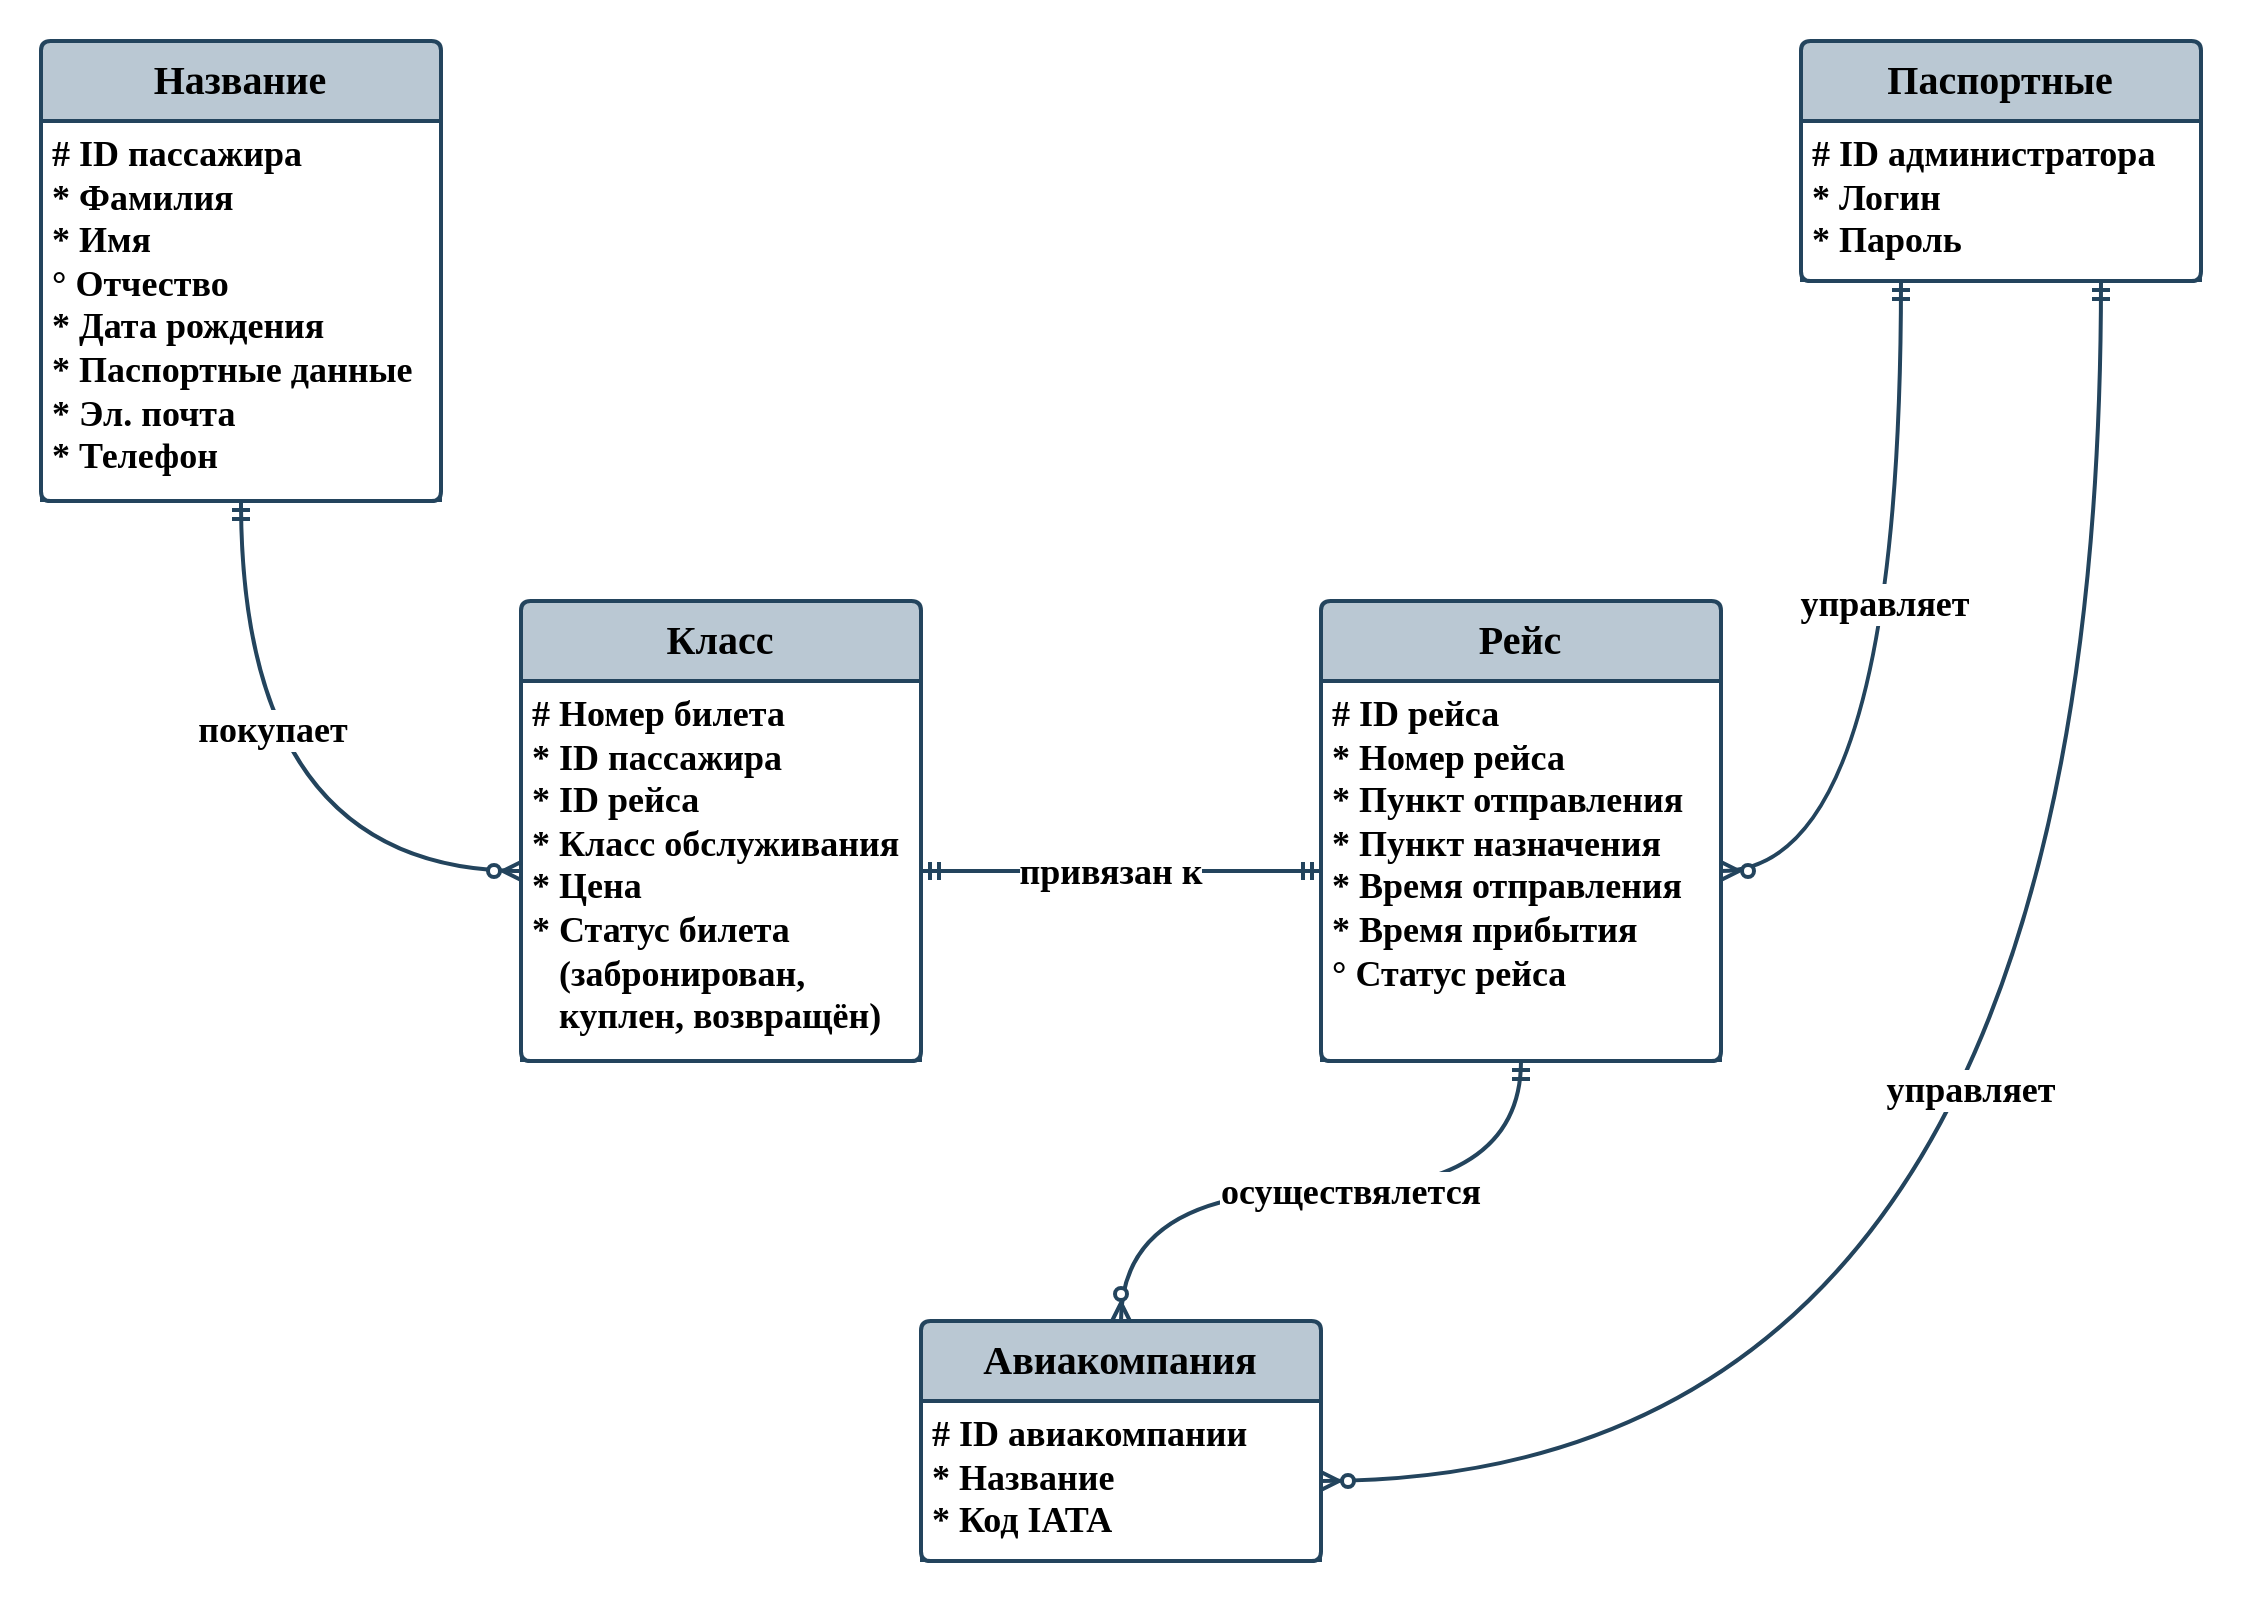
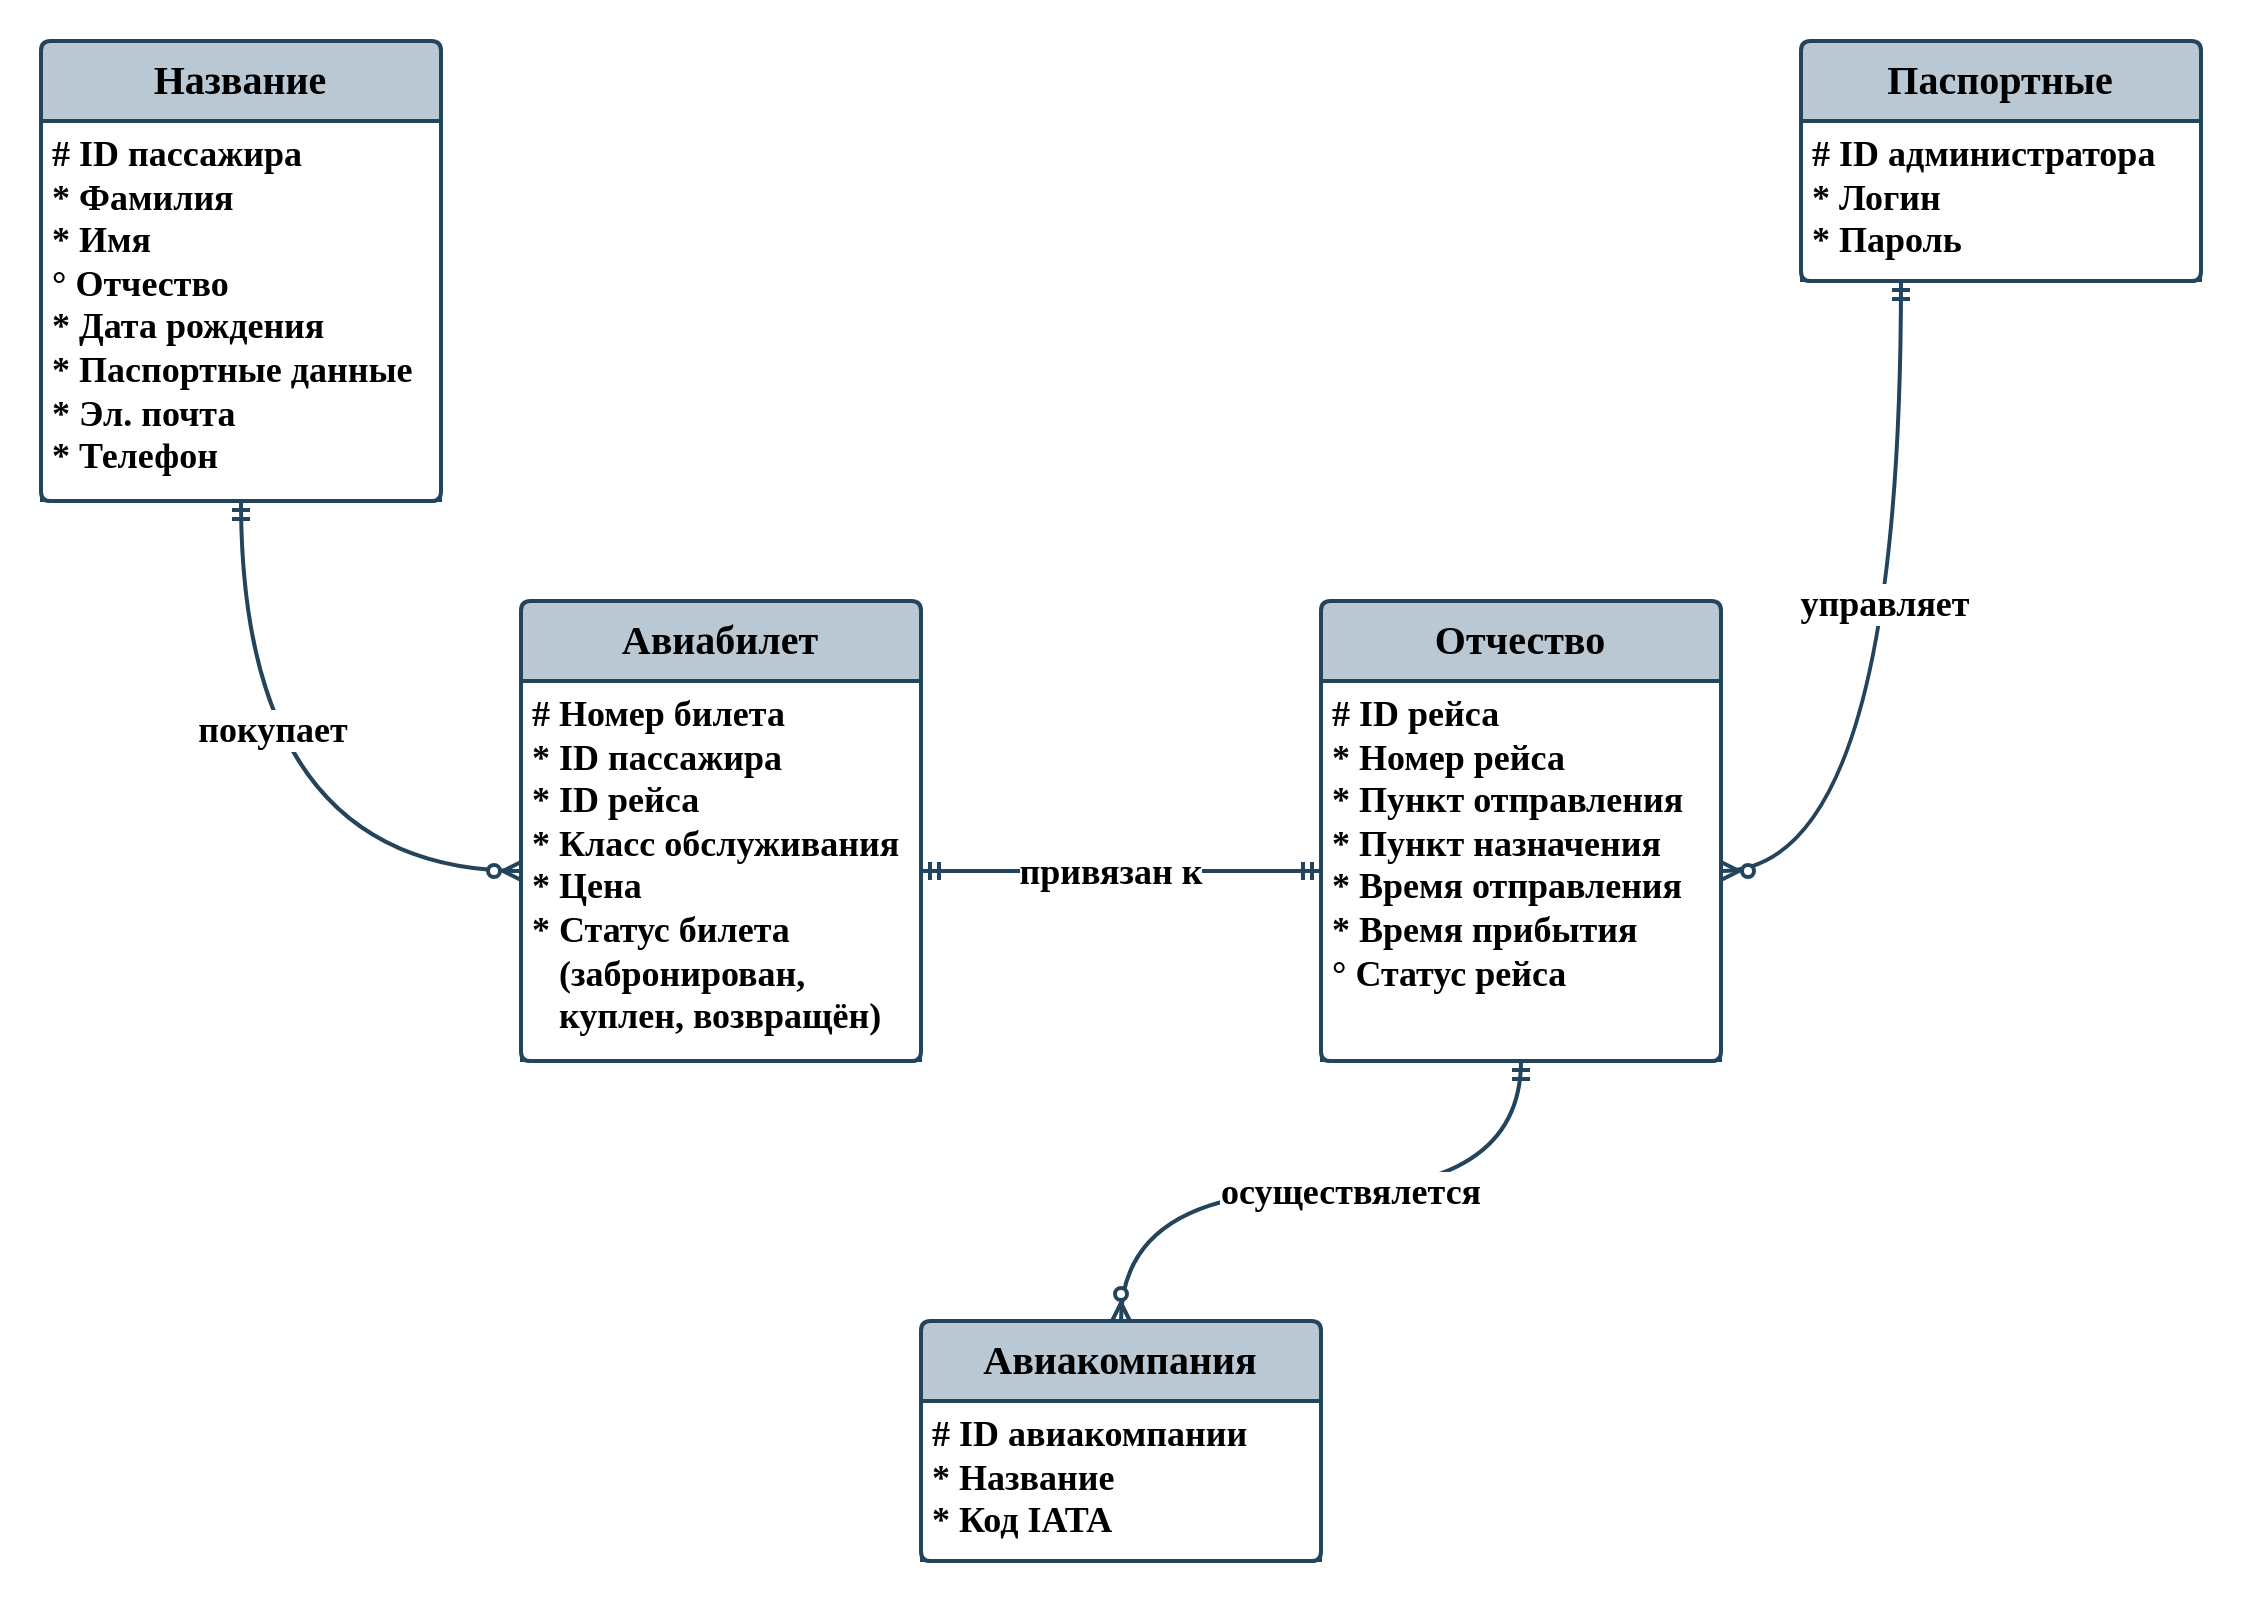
node "Класс": label "Класс" -> "Авиабилет"
node "Рейс": label "Рейс" -> "Отчество"
edge "# ID администратора* Логин* Пароль" -- "# ID авиакомпании* Название* Код IATA": removed, label "управляет"
